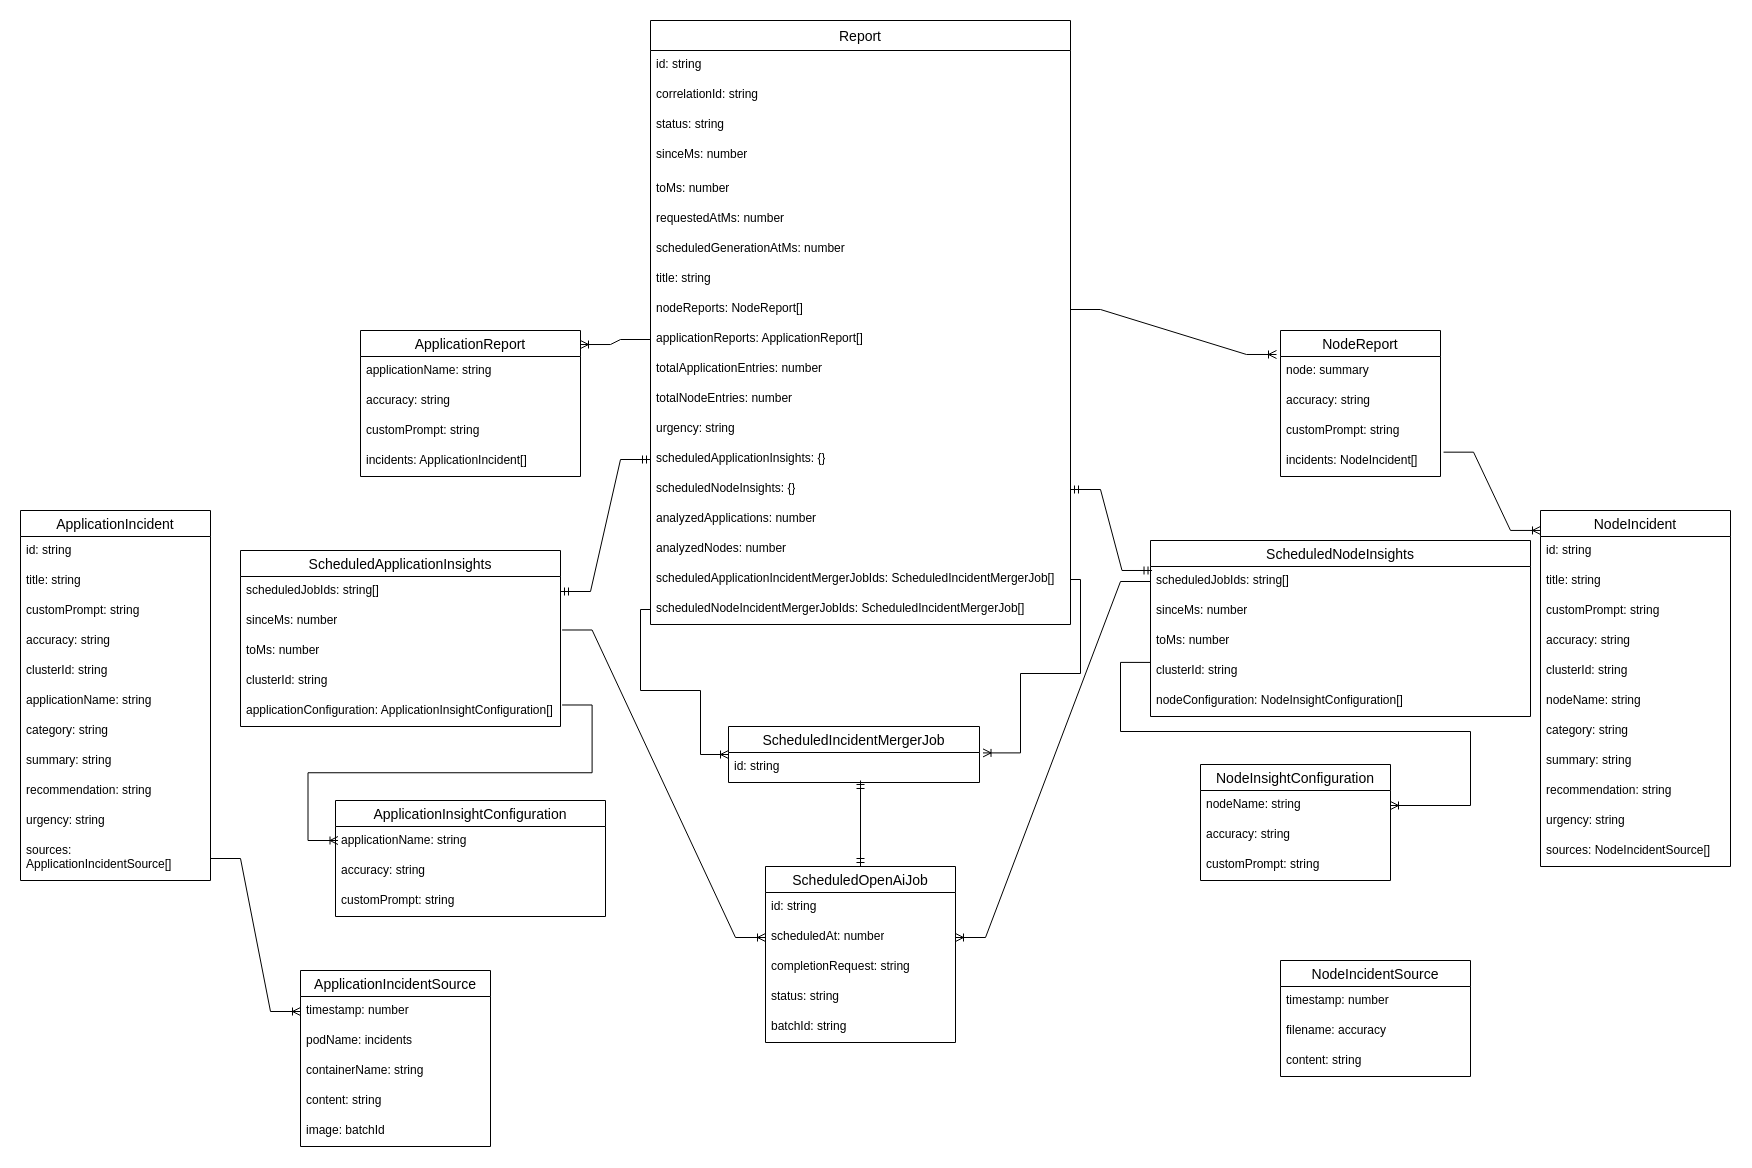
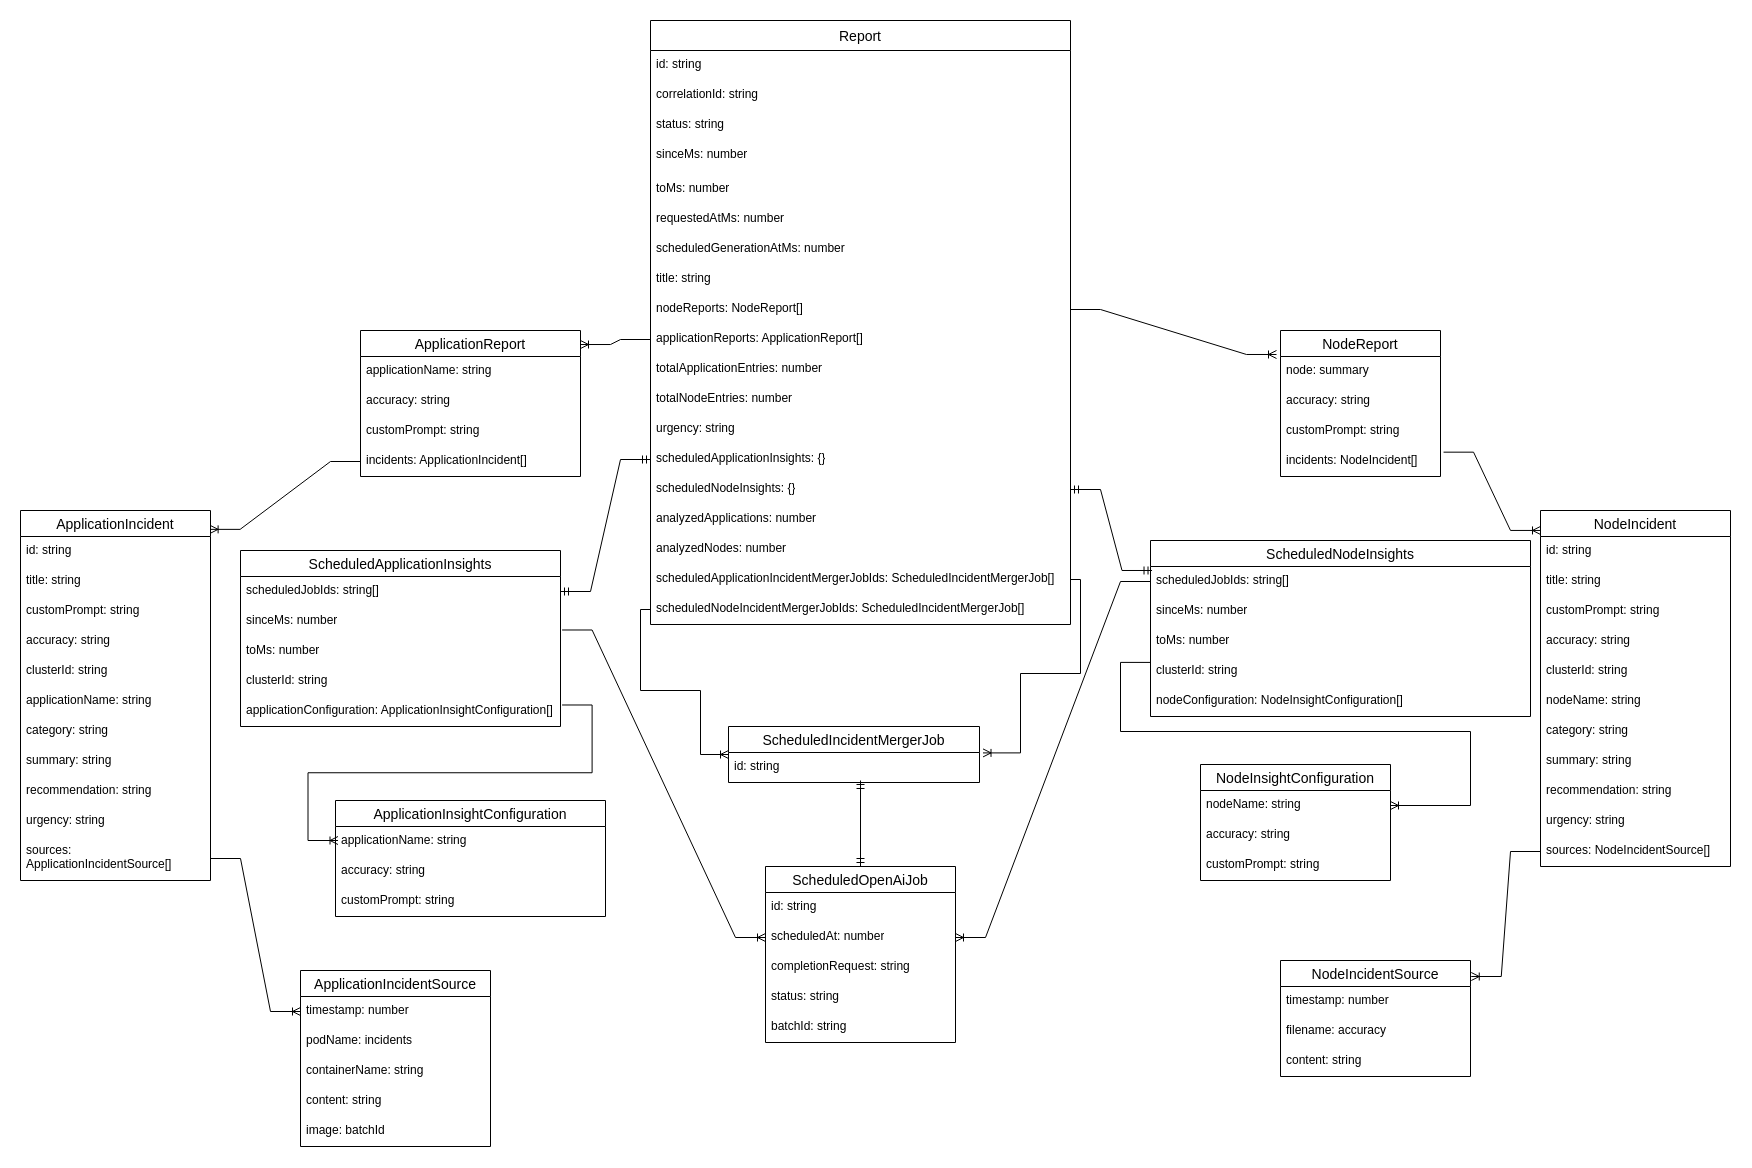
edge "incidents: ApplicationIncident[]" -> "ApplicationIncident": added
edge "sources: NodeIncidentSource[]" -> "NodeIncidentSource": added
